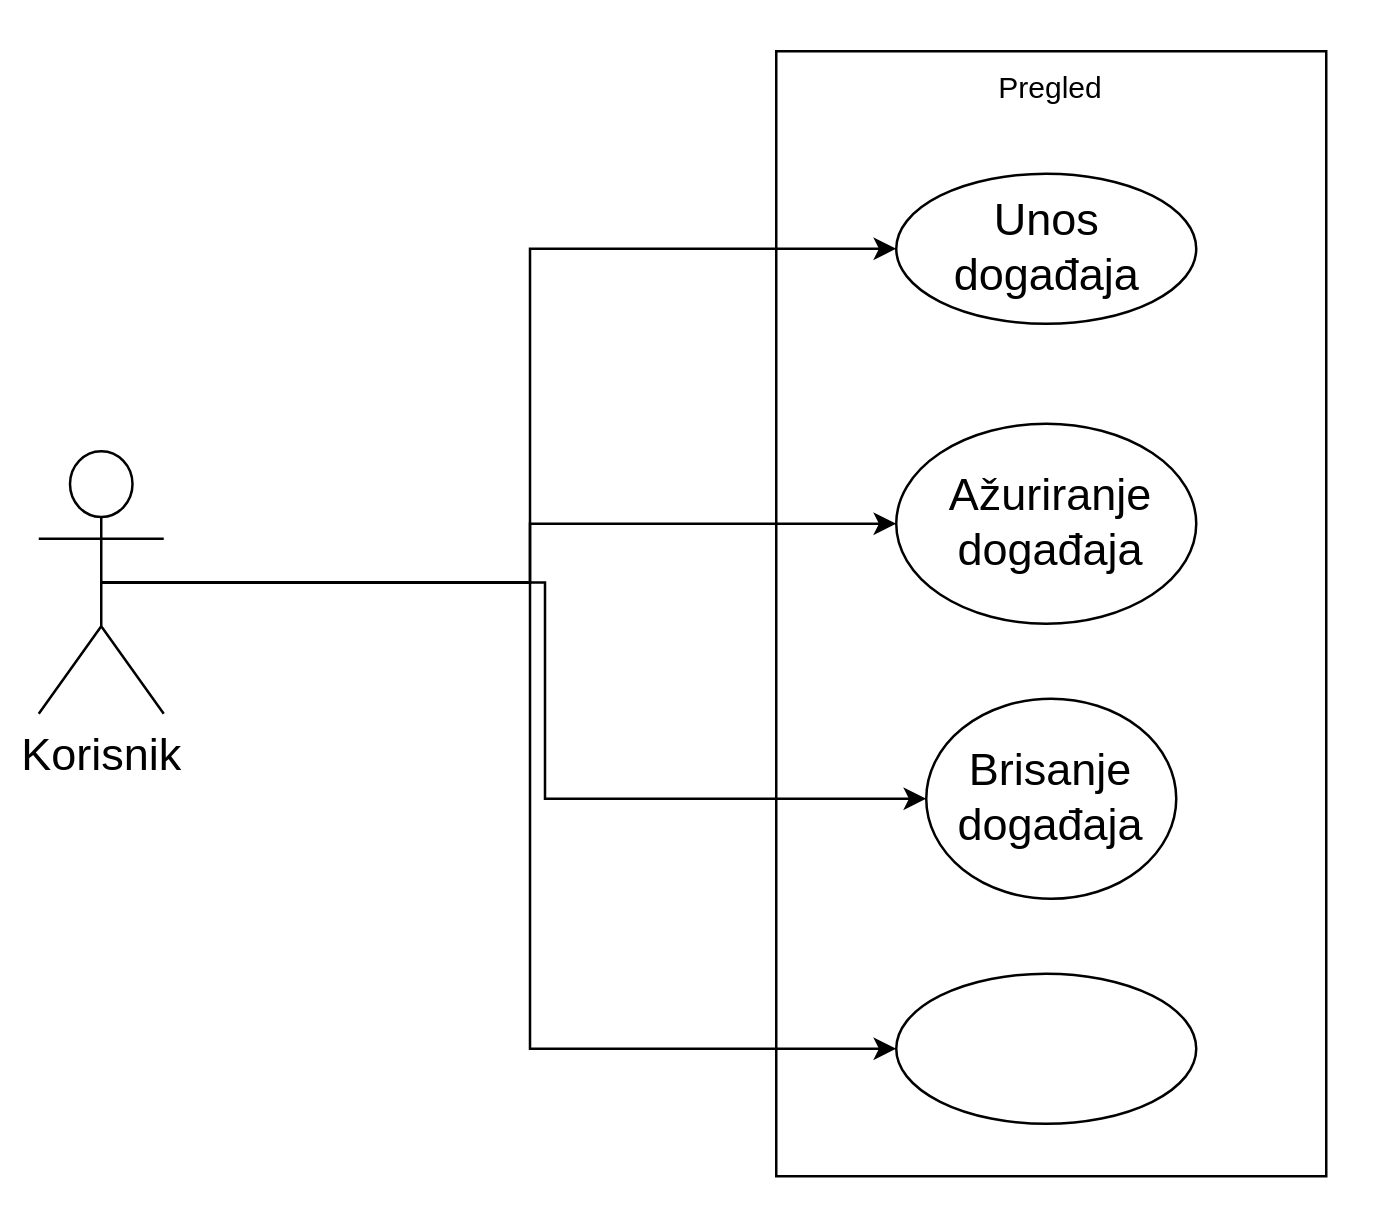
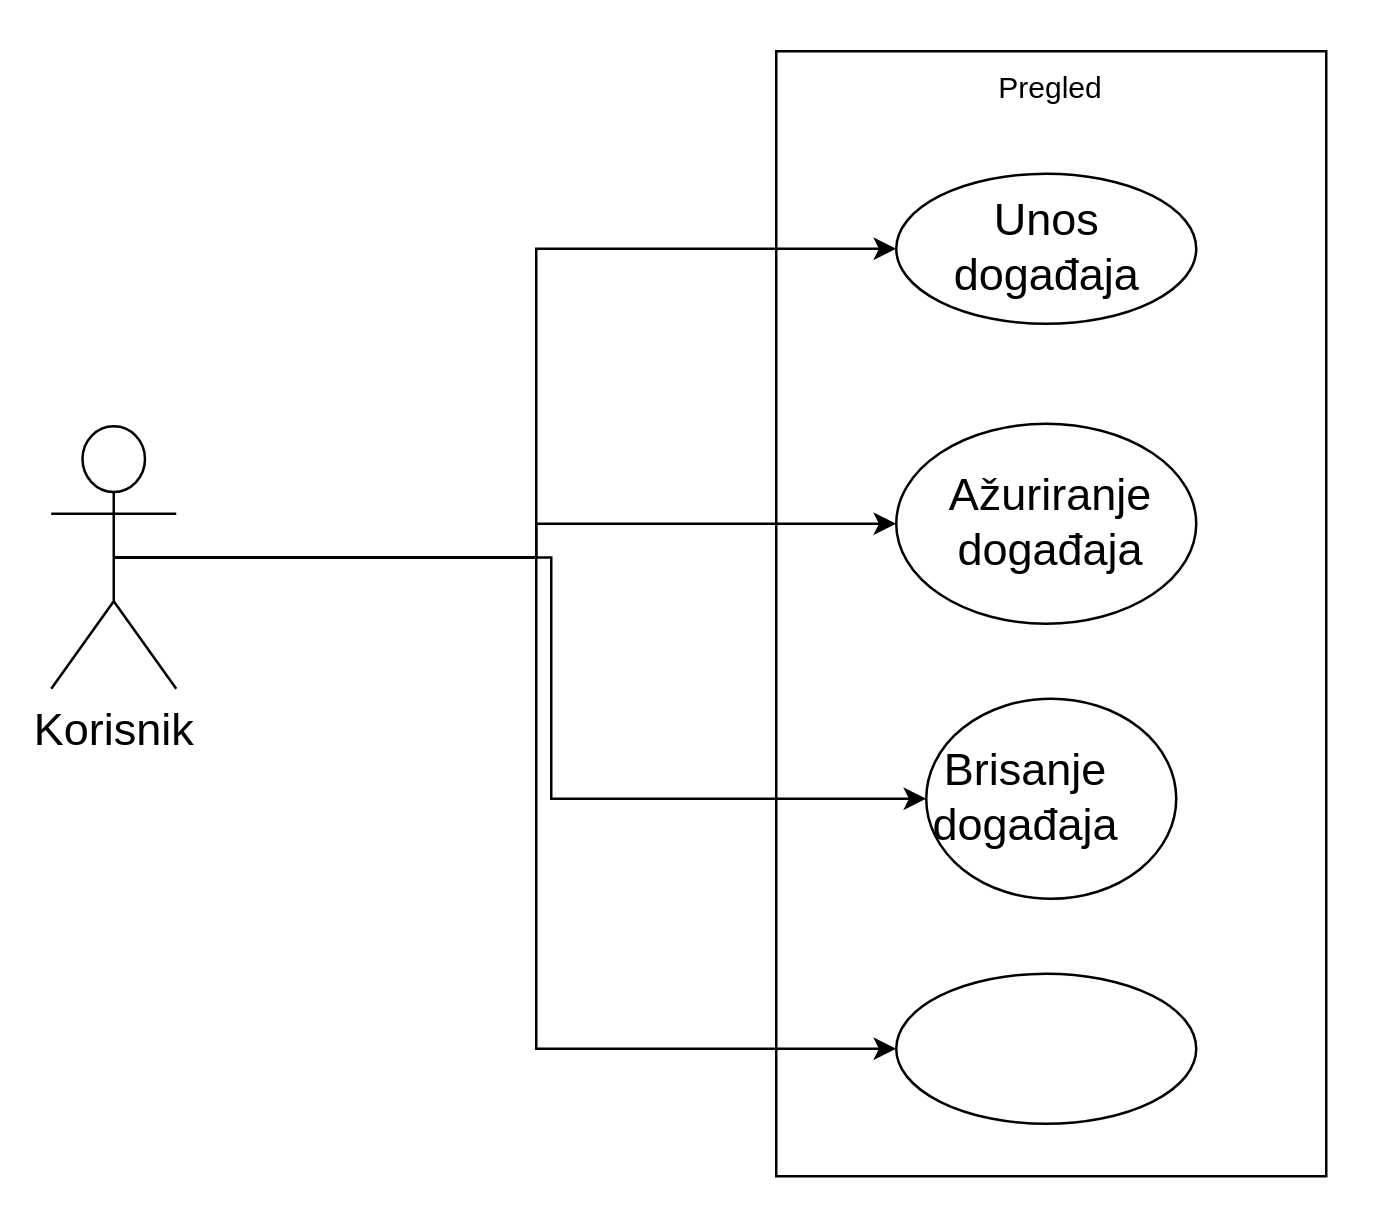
node "Korisnik": moved (101, 583) -> (114, 558)
node "Brisanje događaja": moved (1051, 799) -> (1026, 799)
